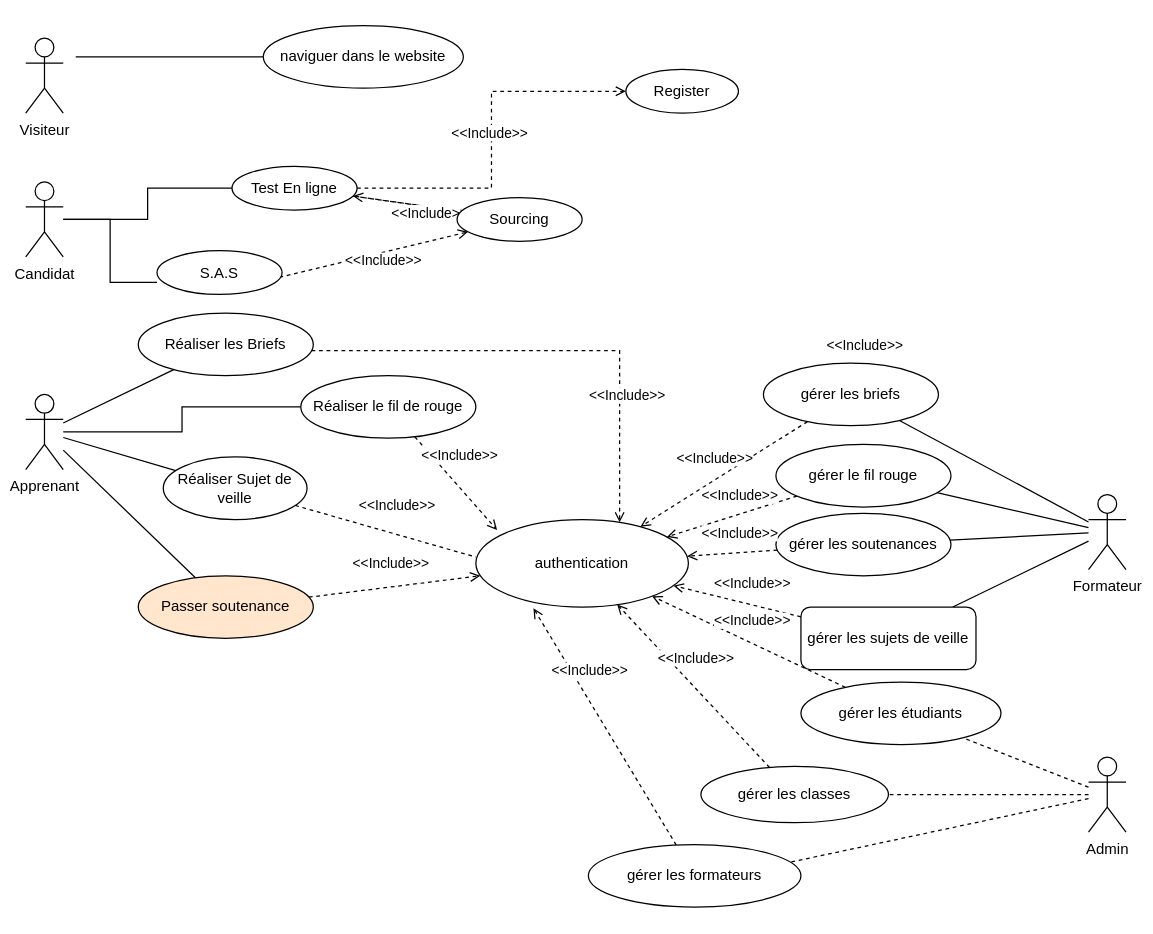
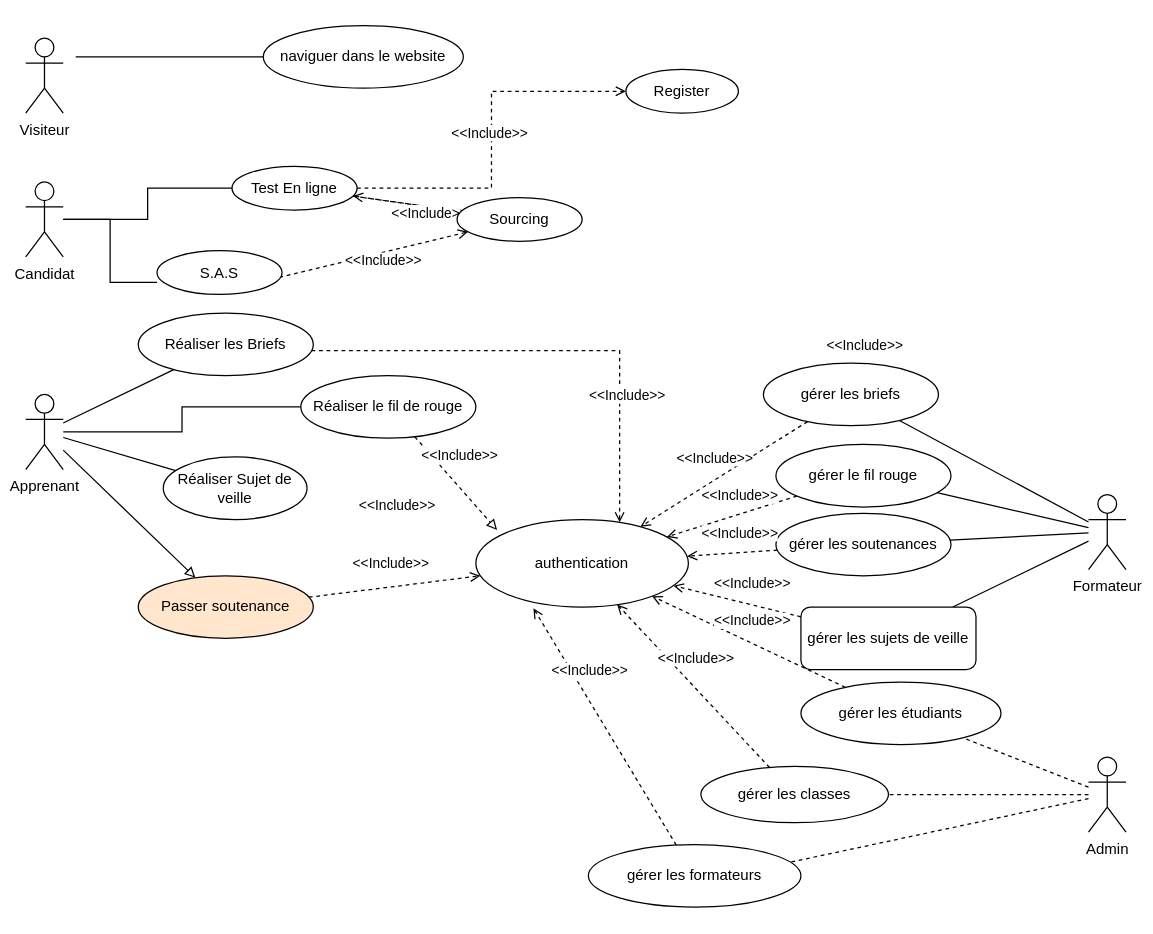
edge "Réaliser le fil de rouge" -> "authentication": arrowhead open -> block
edge "Réaliser Sujet de veille" -- "authentication": removed
edge "Apprenant" -- "Passer soutenance": arrowhead none -> block
